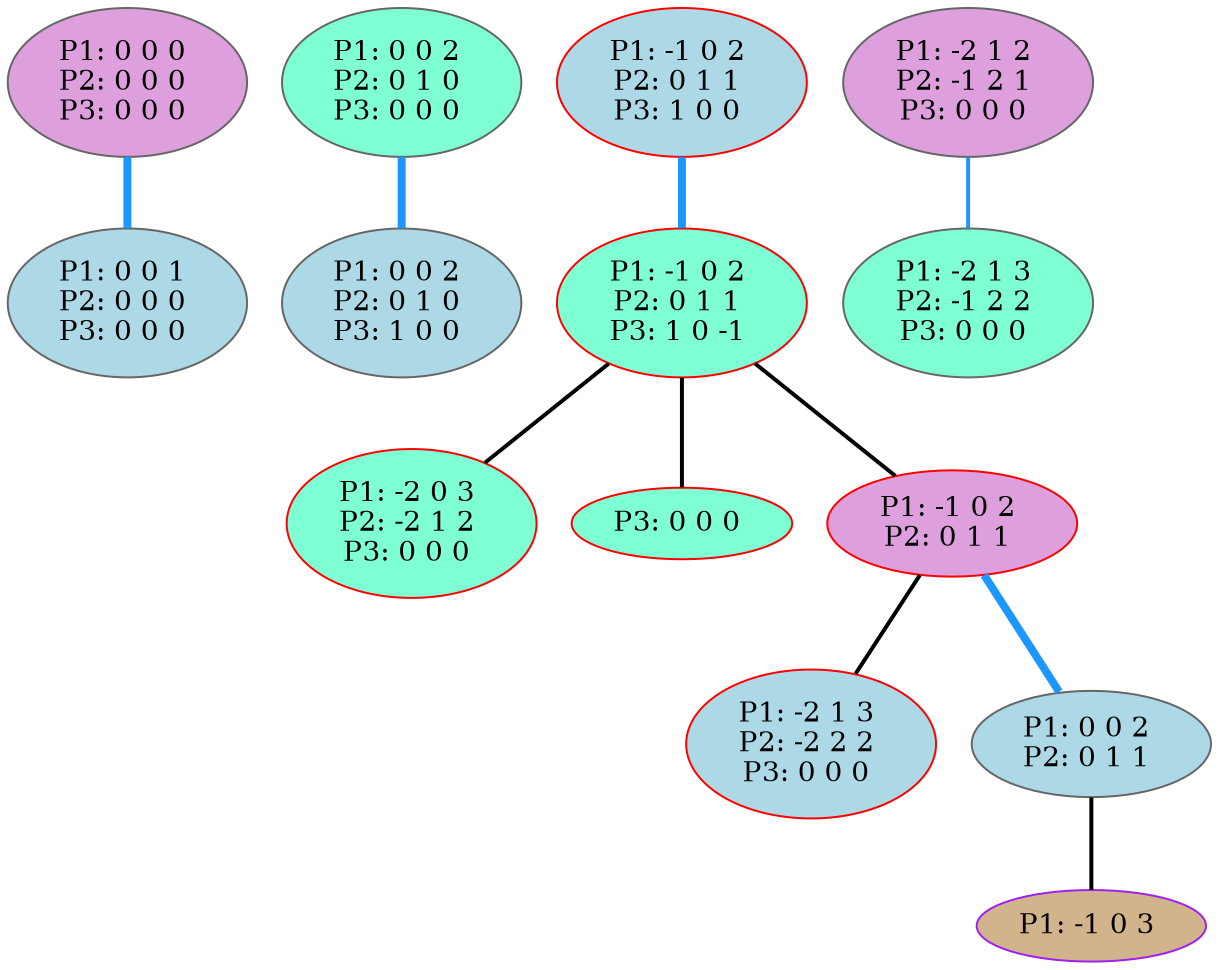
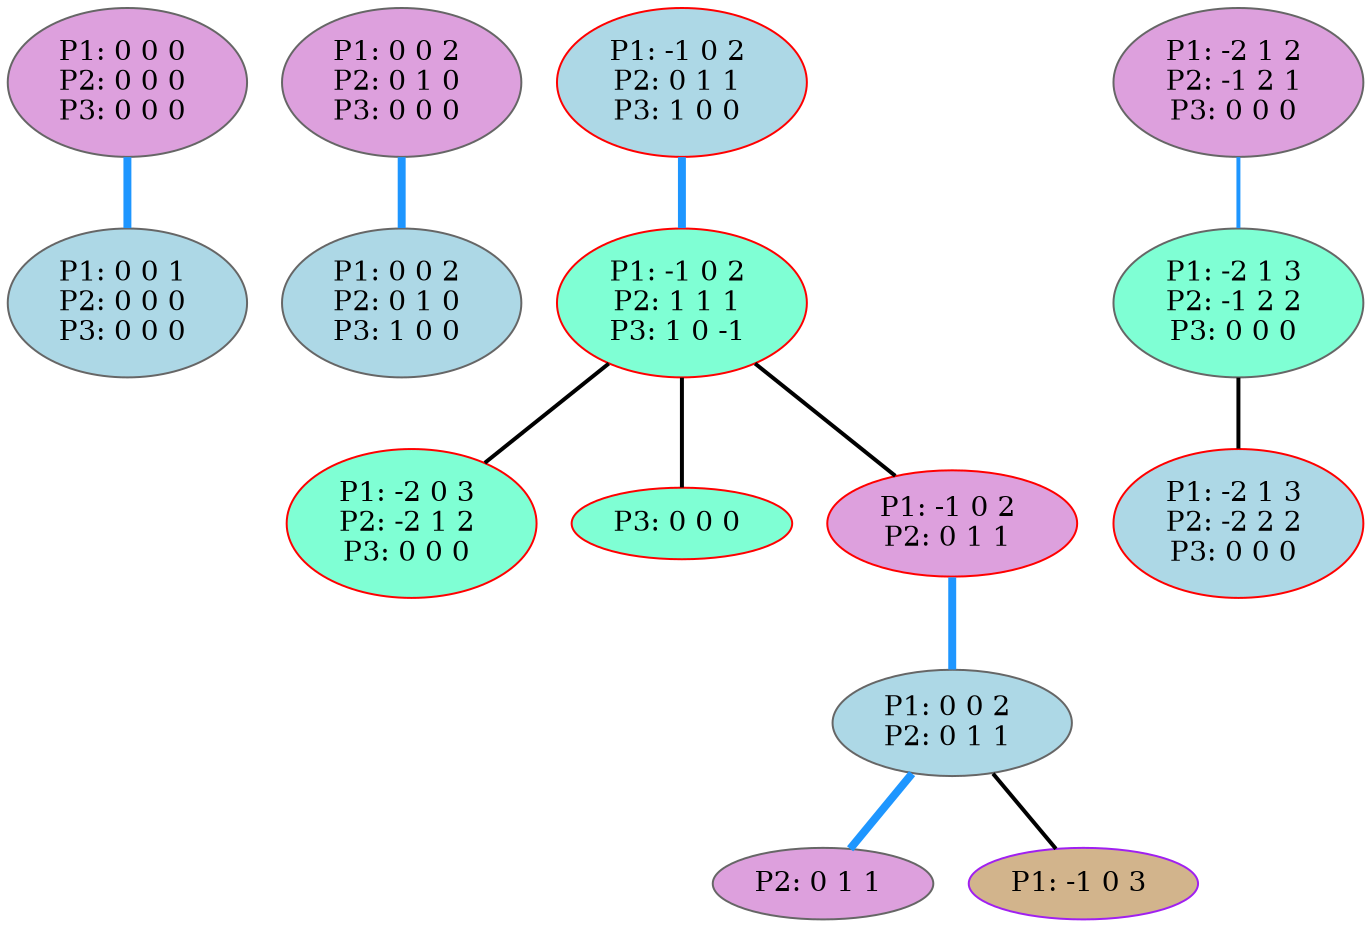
node "P1: 0 0 2 P2: 0 1 0 P3: 0 0 0": fillcolor aquamarine -> plum
node "P1: -1 0 2 P2: 0 1 1 P3: 1 0 -1": label "P1: -1 0 2 P2: 0 1 1 P3: 1 0 -1" -> "P1: -1 0 2 P2: 1 1 1 P3: 1 0 -1"
edge "P1: -1 0 2 P2: 0 1 1" -- "P1: -2 1 3 P2: -2 2 2 P3: 0 0 0": now "P1: -2 1 3 P2: -1 2 2 P3: 0 0 0" -- "P1: -2 1 3 P2: -2 2 2 P3: 0 0 0"
node "P2: 0 1 1": added
